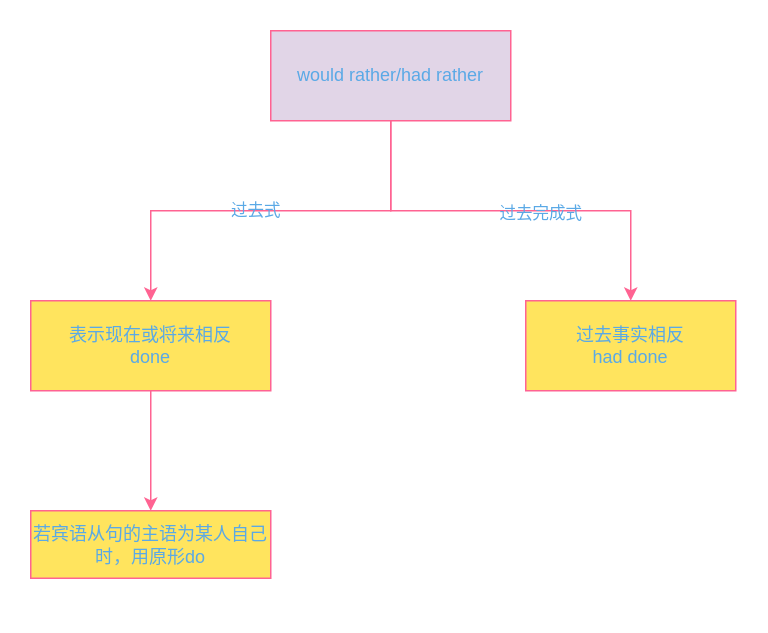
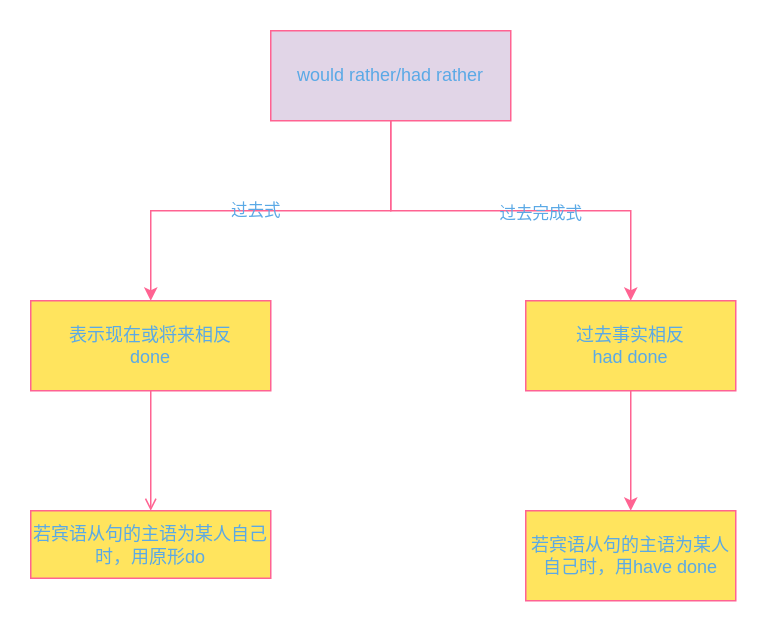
edge "过去事实相反 had done" -> "若宾语从句的主语为某人自己时，用have done": added
edge "表示现在或将来相反 done" -> "若宾语从句的主语为某人自己时，用原形do": arrowhead classic -> open
node "若宾语从句的主语为某人自己时，用have done": added
